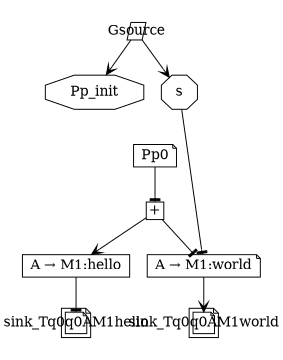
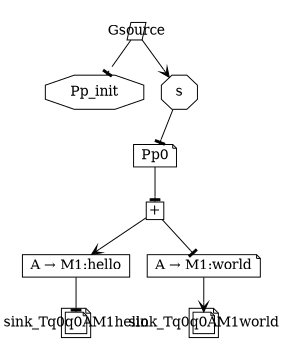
edge "Gsource" -> "Pp_init": arrowhead vee -> tee
edge "s" -> "A → M1:world": now "s" -> "Pp0"
